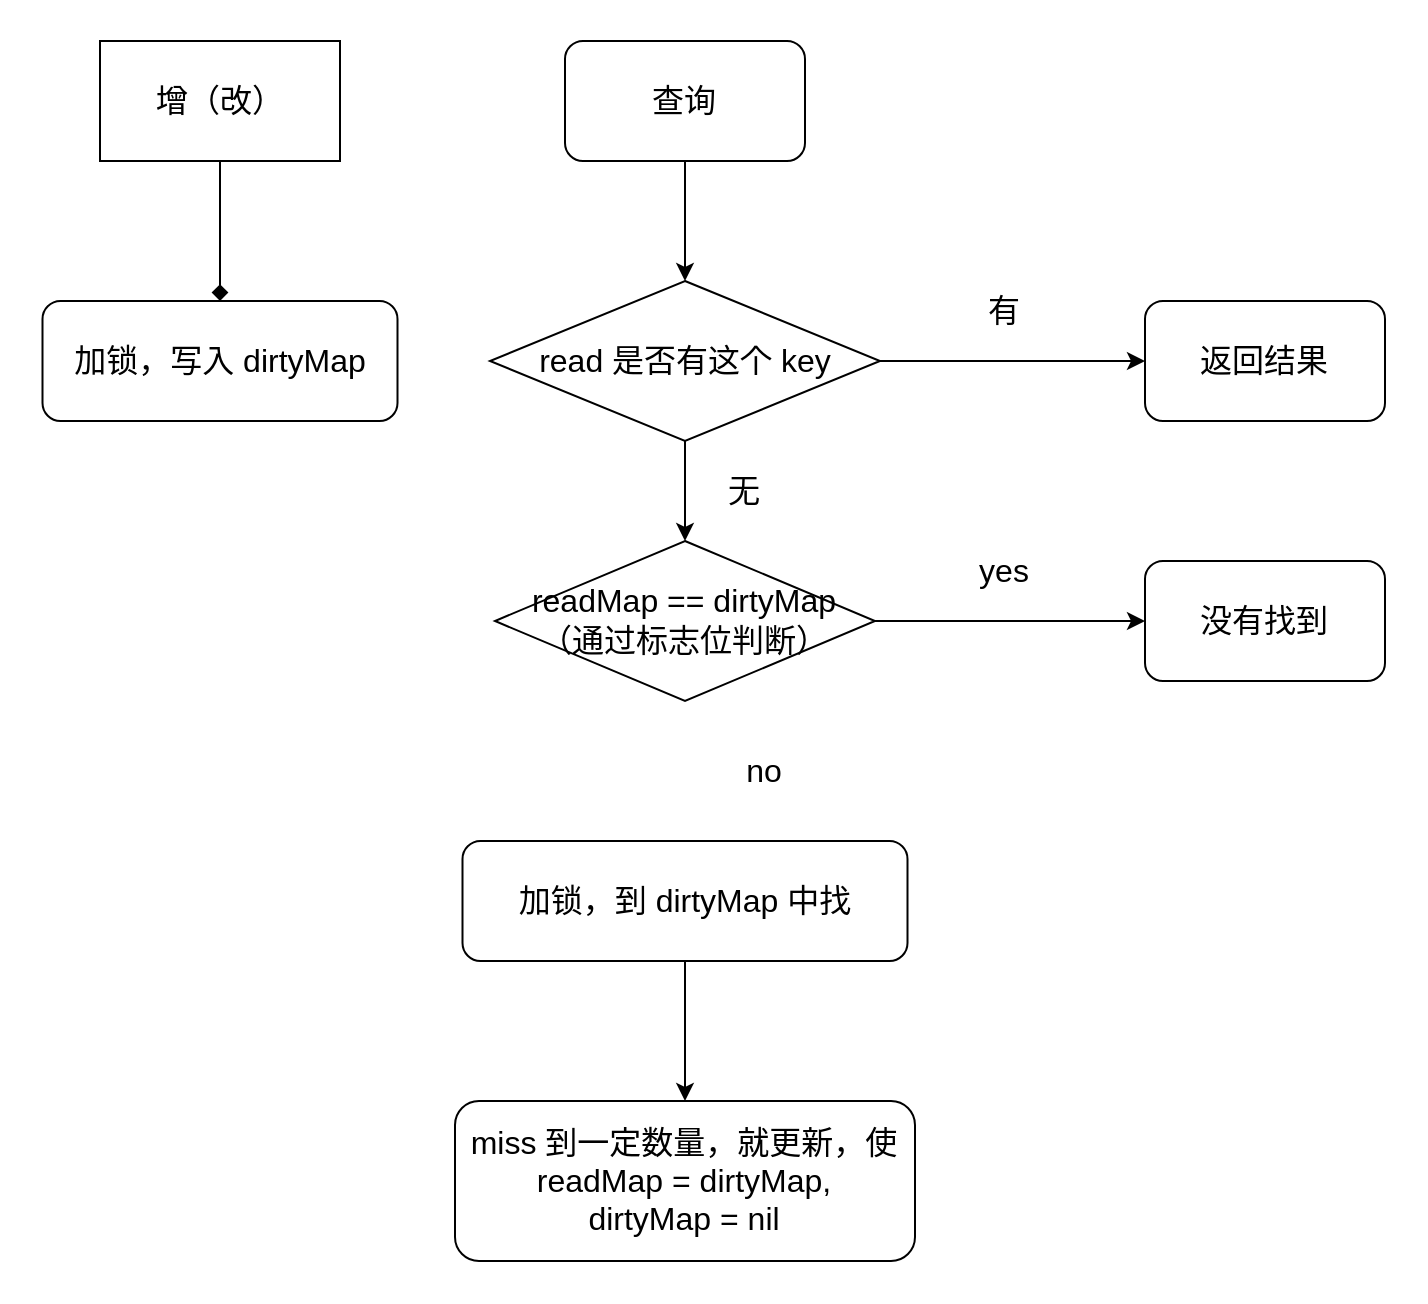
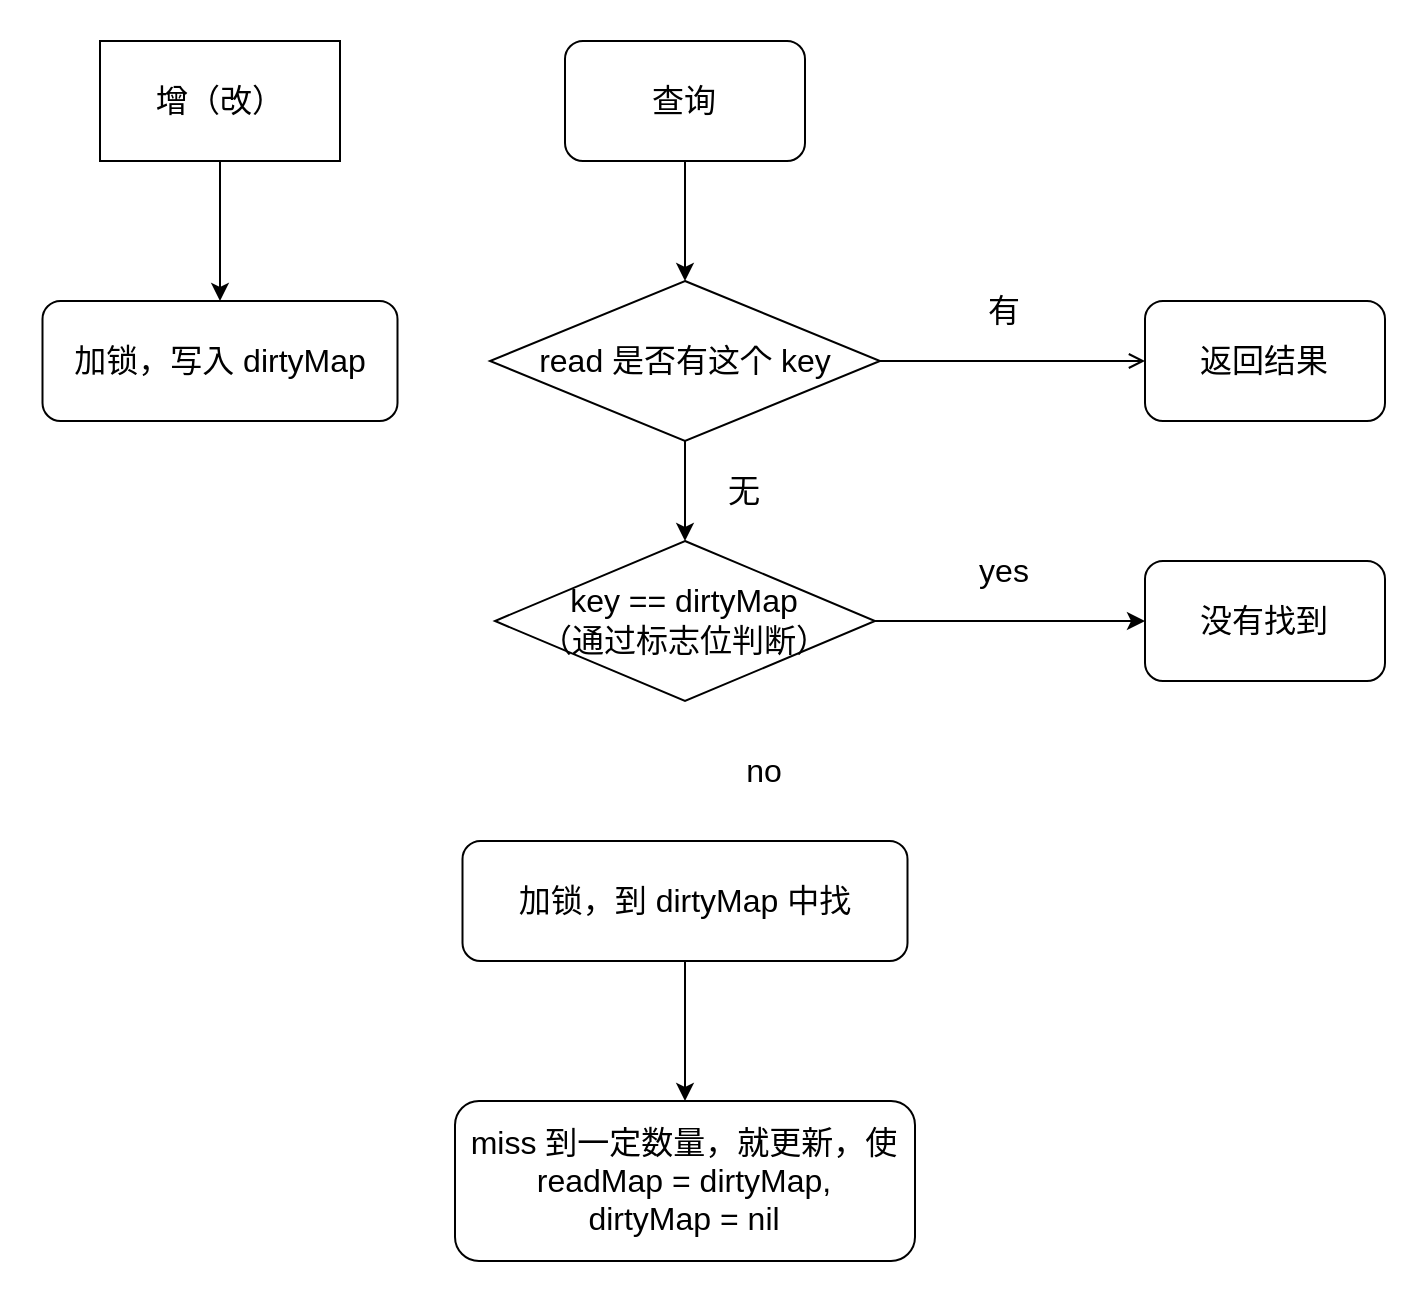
edge "增（改）" -> "加锁，写入 dirtyMap": arrowhead diamond -> classic
edge "read 是否有这个 key" -> "返回结果": arrowhead classic -> open
node "readMap == dirtyMap （通过标志位判断）": label "readMap == dirtyMap （通过标志位判断）" -> "key == dirtyMap （通过标志位判断）"
